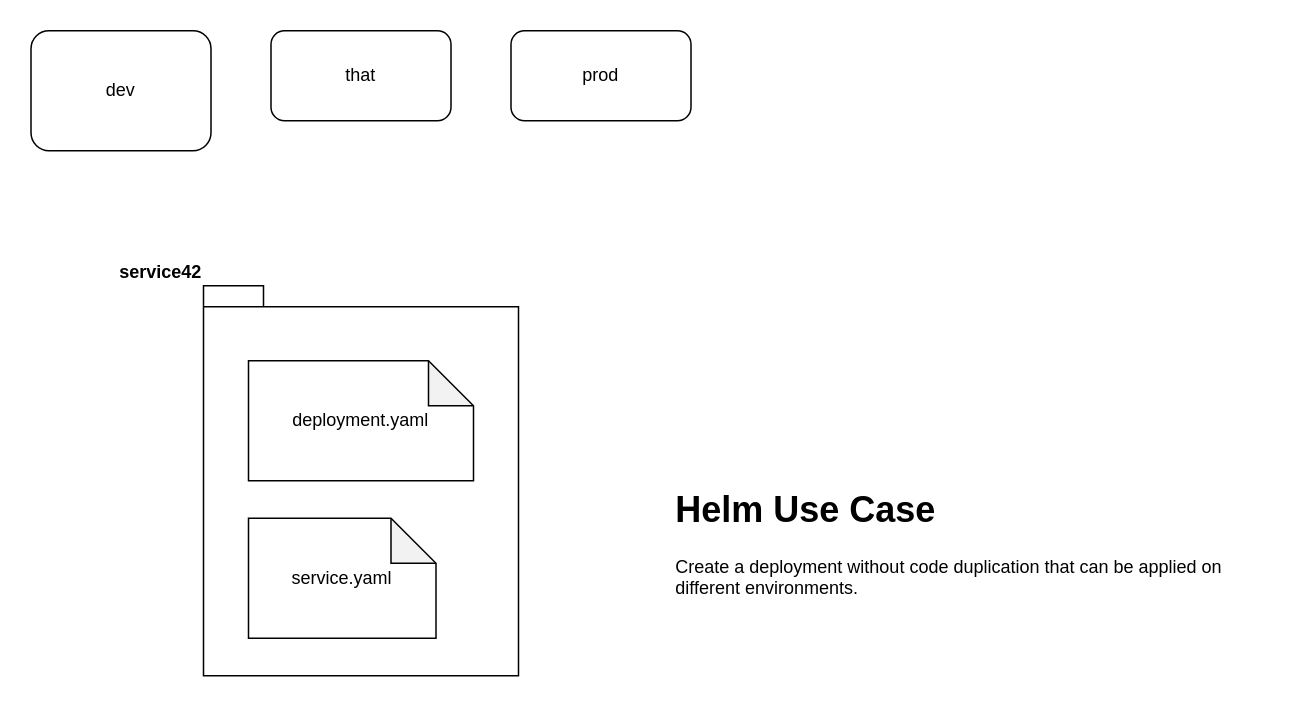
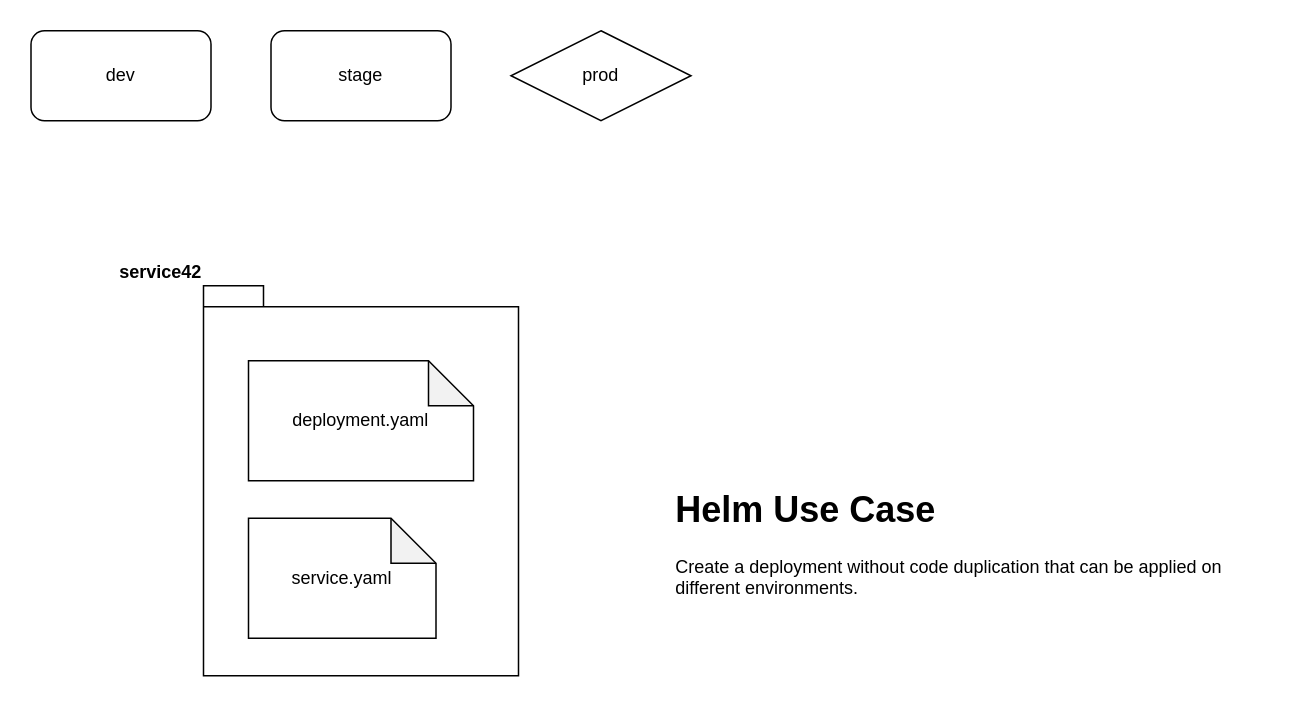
node "that": label "that" -> "stage"
node "prod": shape rounded rectangle -> diamond
node "dev": size 180x120 -> 180x90
